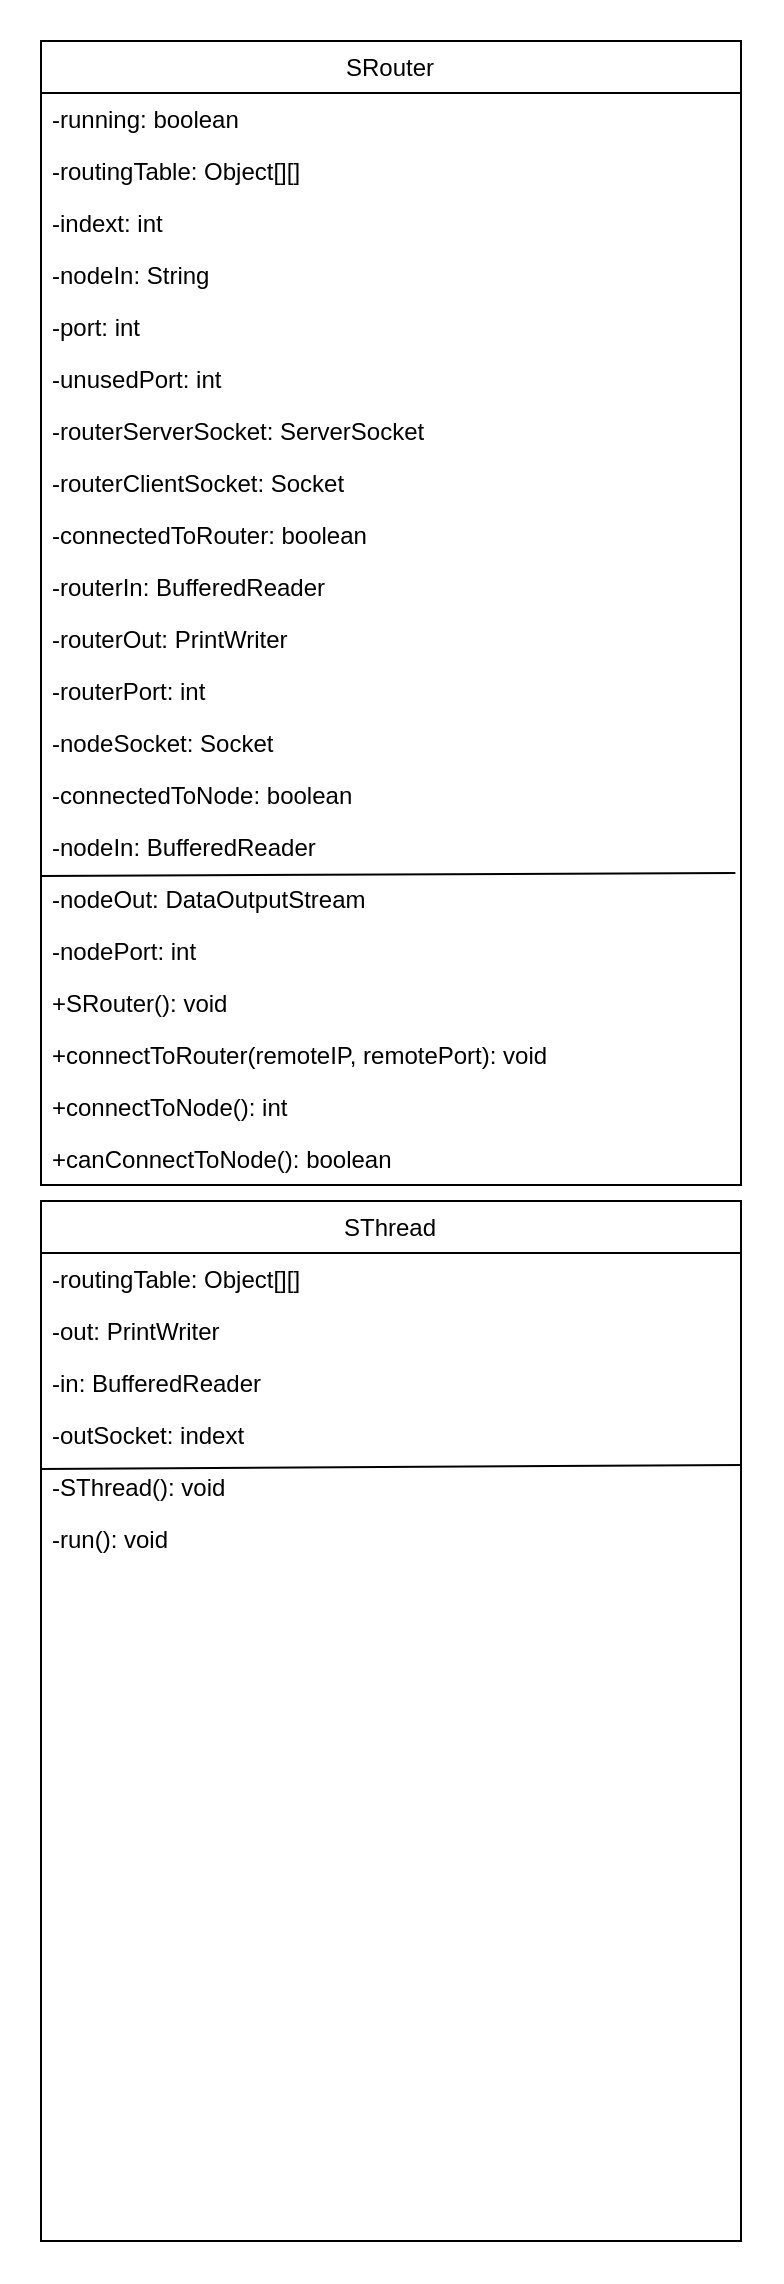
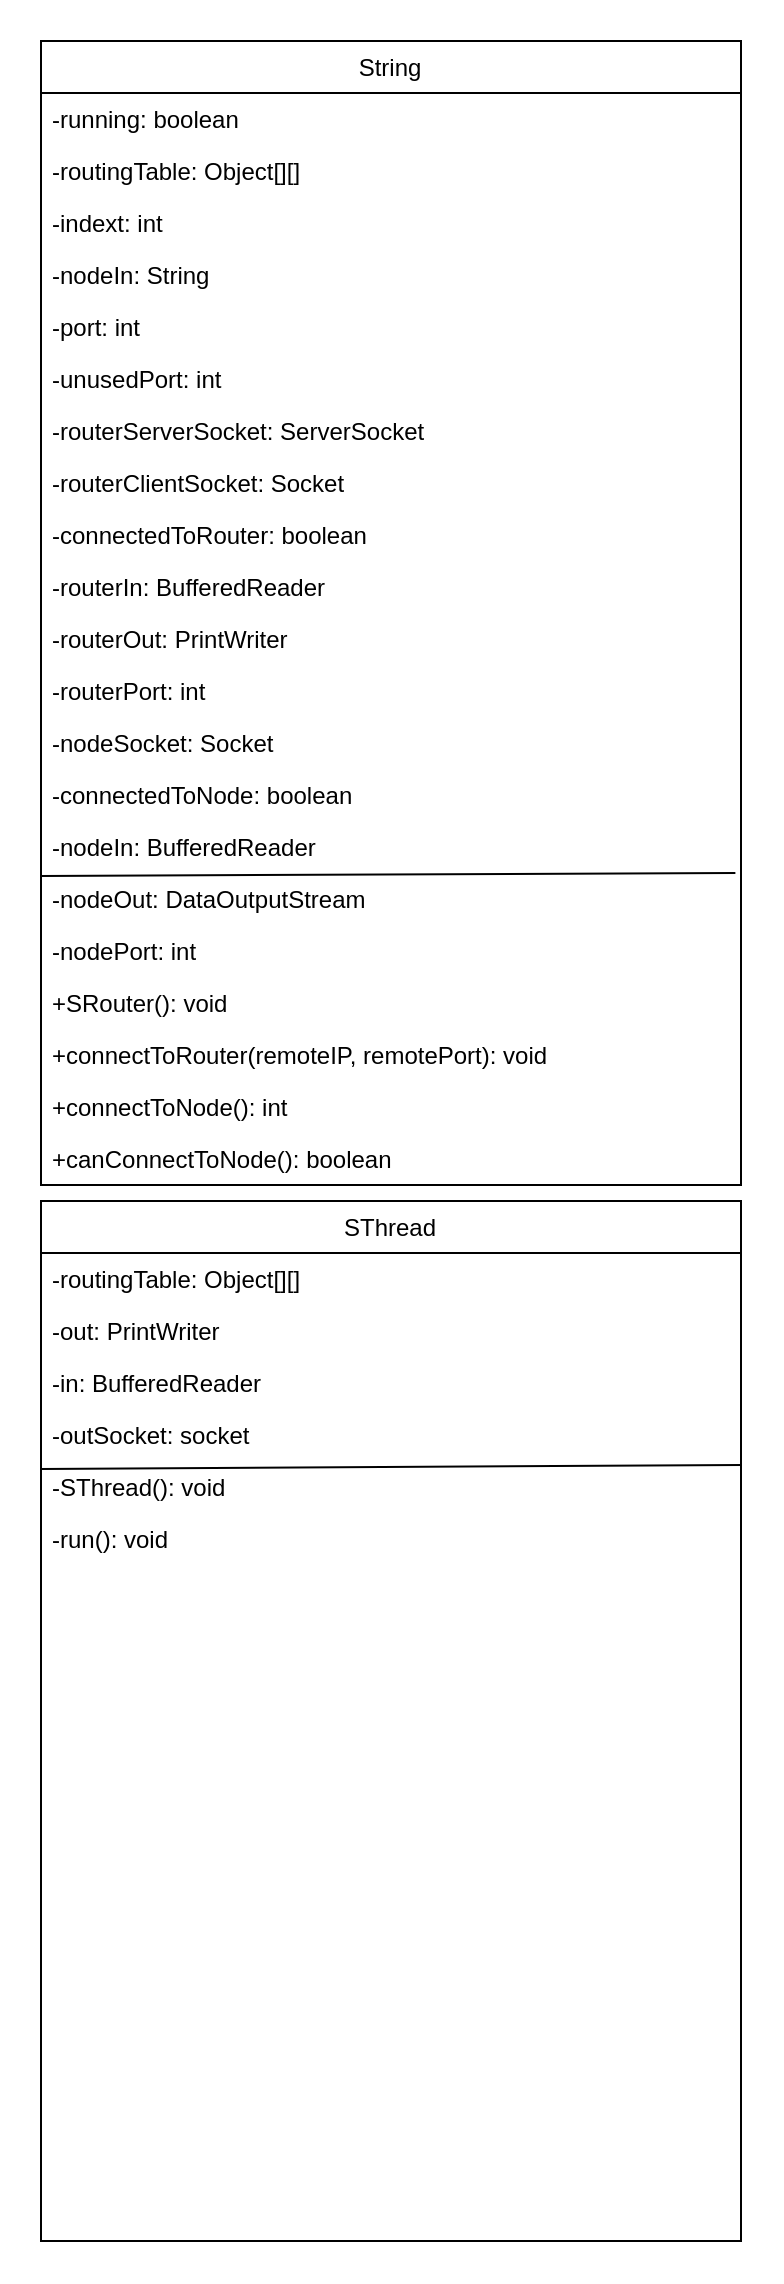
node "SRouter": label "SRouter" -> "String"
node "-outSocket: indext": label "-outSocket: indext" -> "-outSocket: socket"
